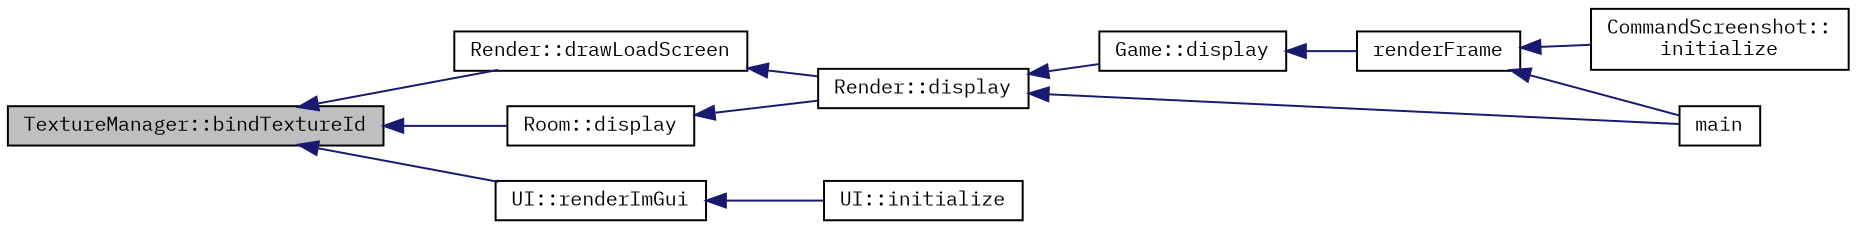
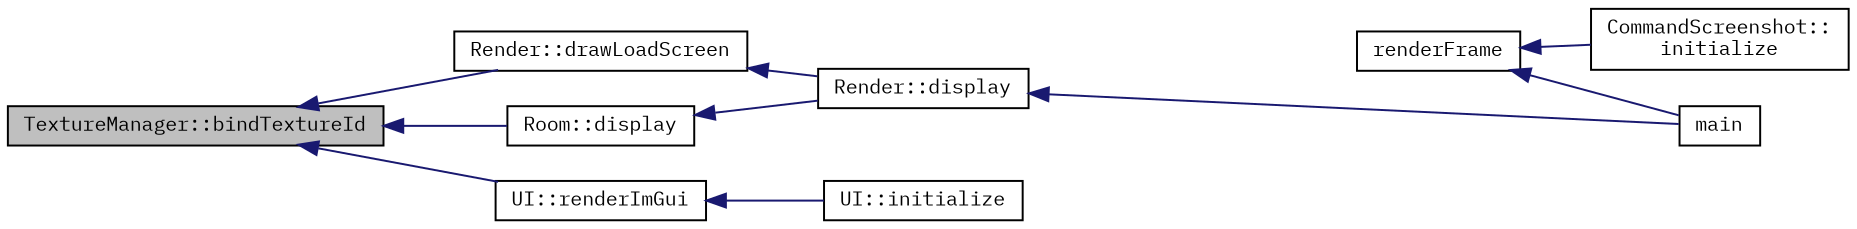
node "Game::display": removed
